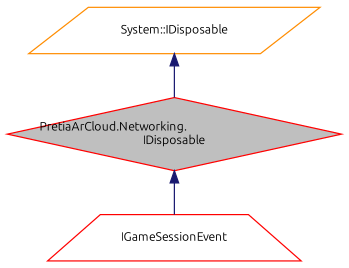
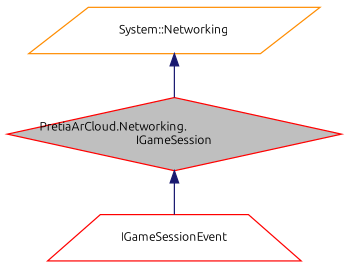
node "System::IDisposable": label "System::IDisposable" -> "System::Networking"
node "PretiaArCloud.Networking. IDisposable": label "PretiaArCloud.Networking. IDisposable" -> "PretiaArCloud.Networking. IGameSession"
